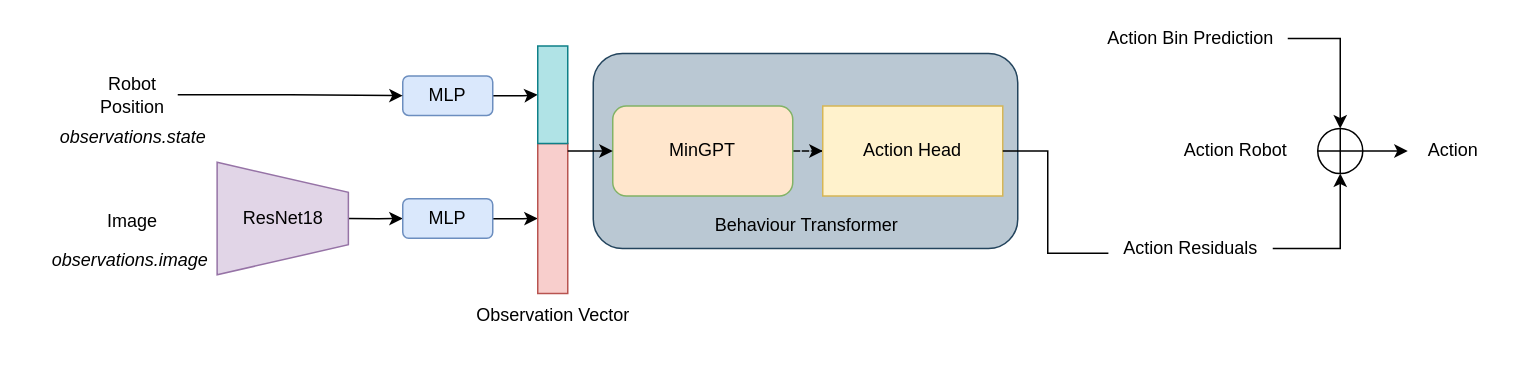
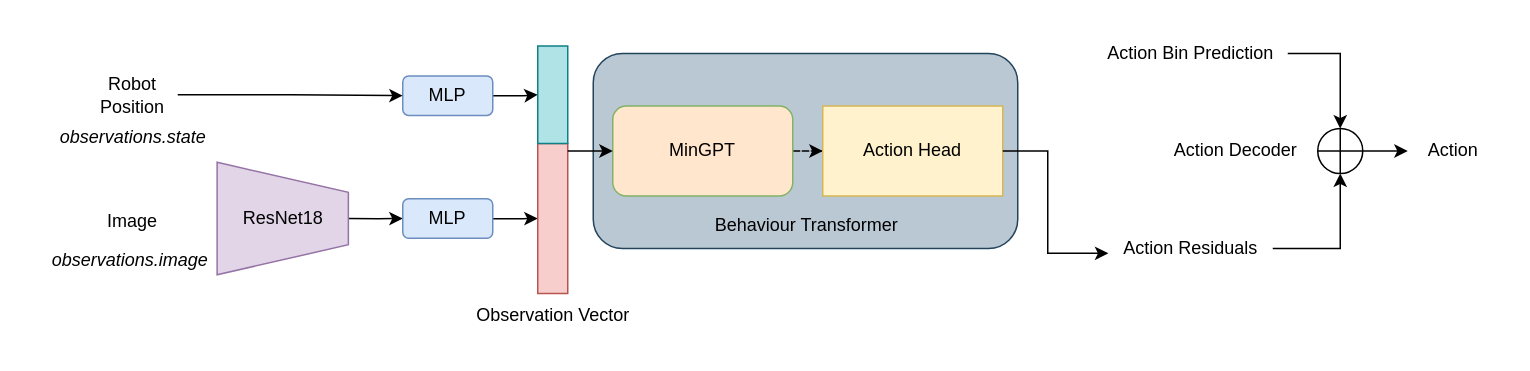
node "Action Bin Prediction": moved (1190, 38) -> (1190, 53)
node "Action Robot": label "Action Robot" -> "Action Decoder"
edge "Action Head" -- "Action Residuals": arrowhead none -> classic
